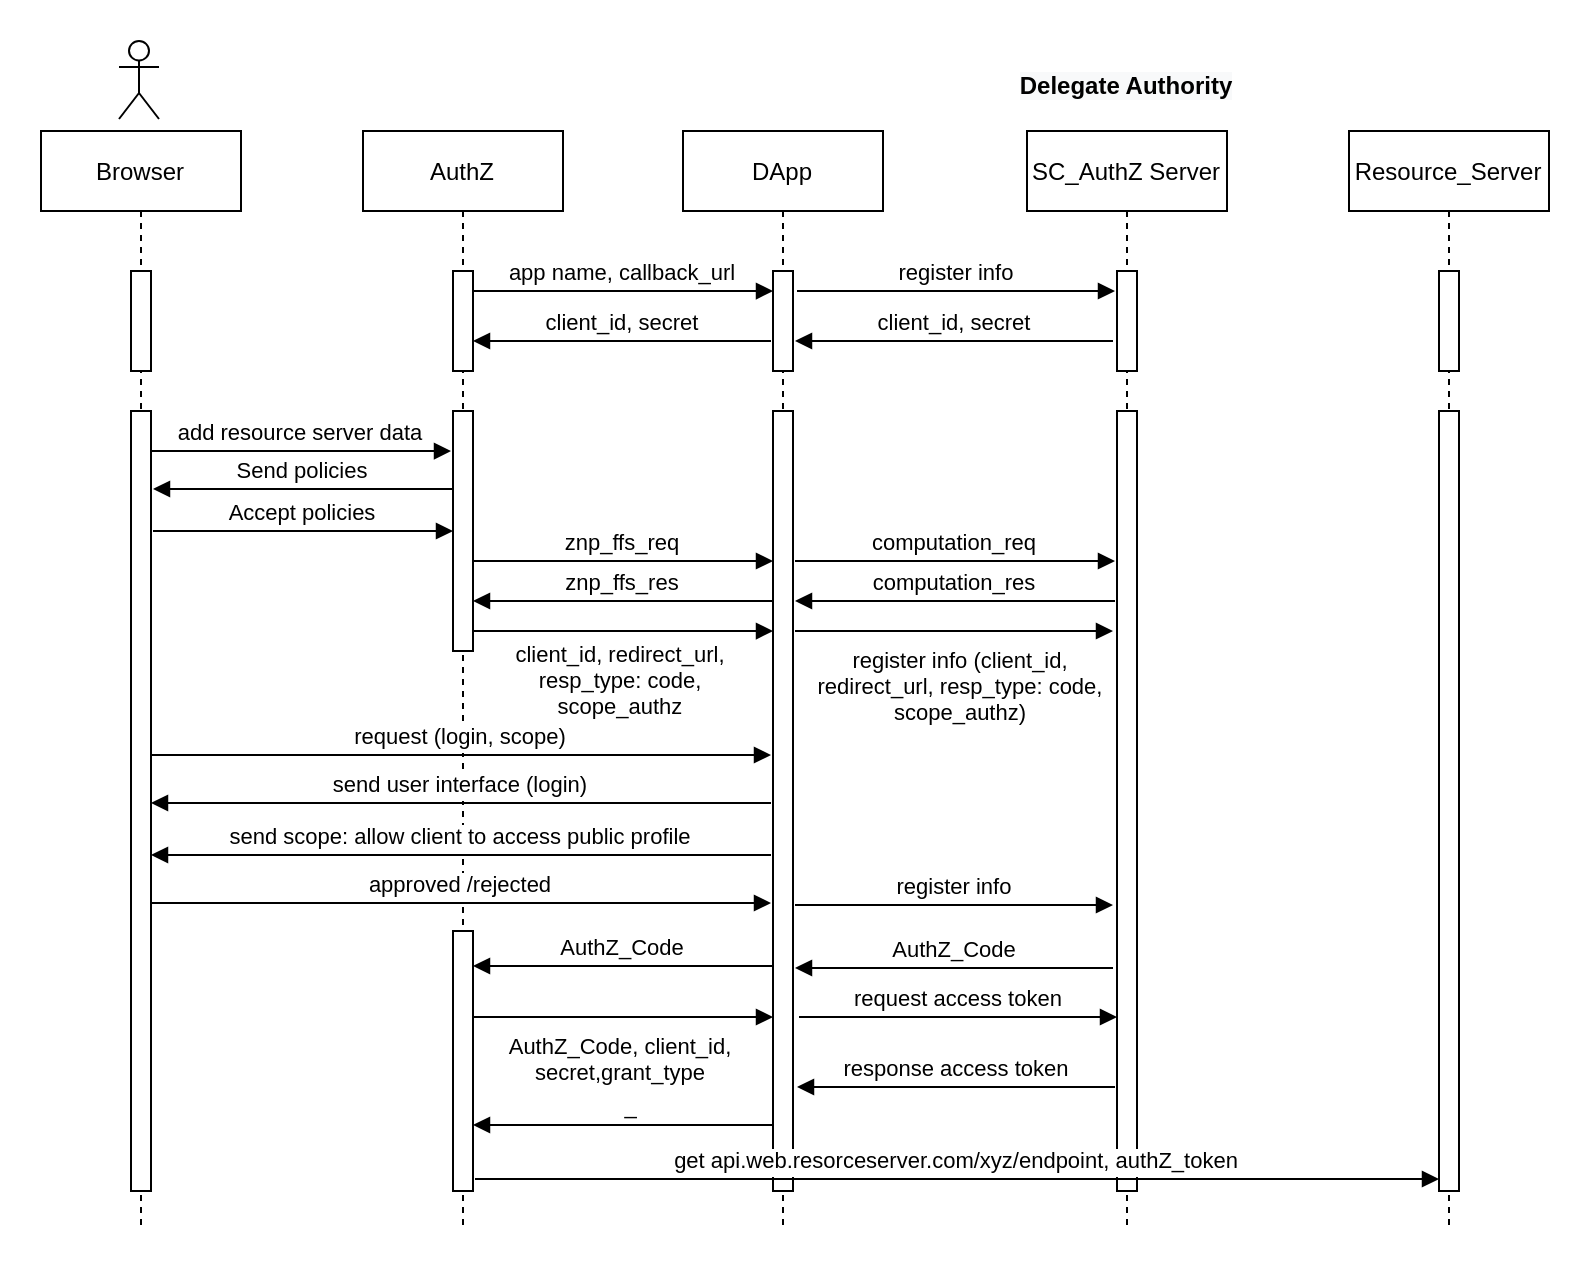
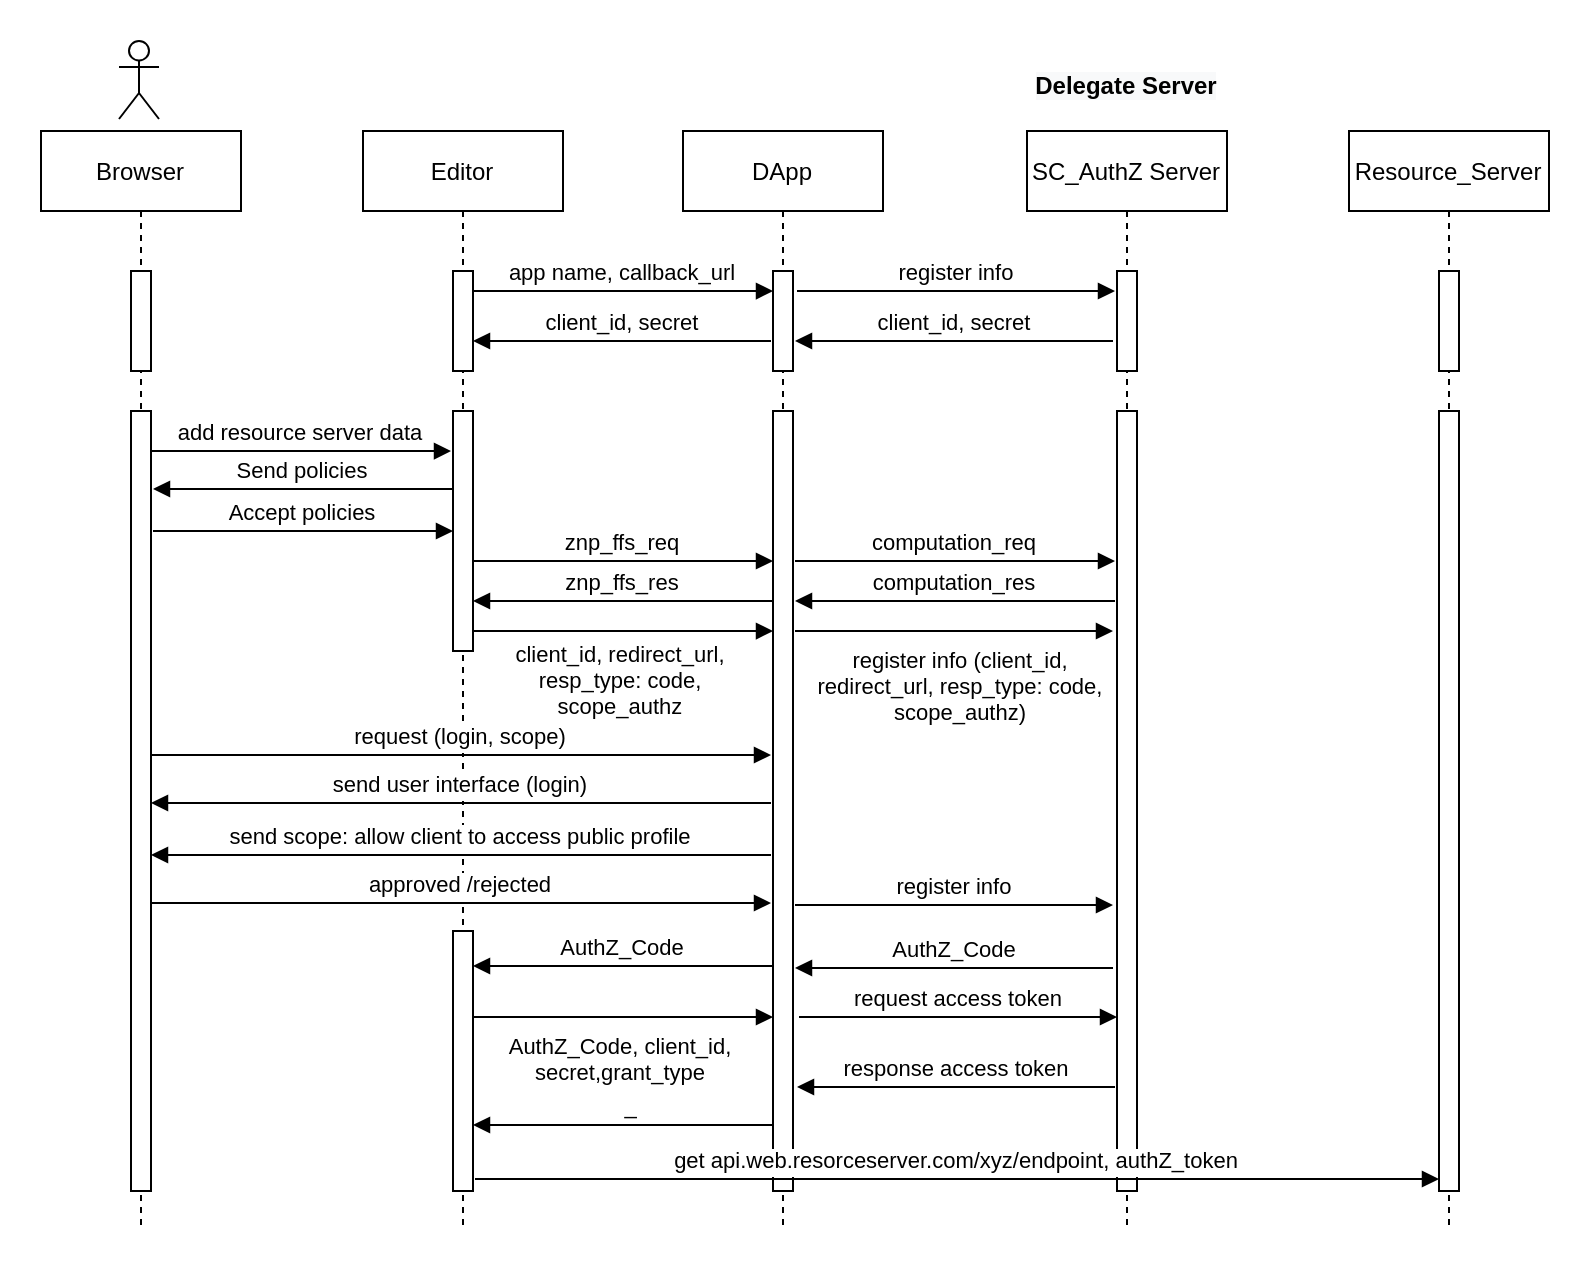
node "Delegate Authority": label "Delegate Authority" -> "Delegate Server"
node "AuthZ": label "AuthZ" -> "Editor"
